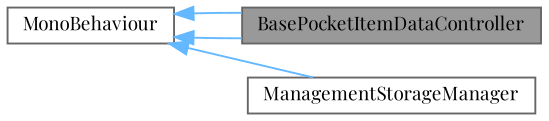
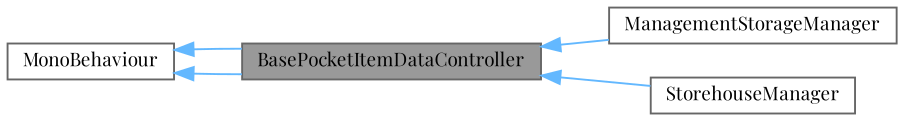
edge "ManagementStorageManager" -> "MonoBehaviour": now "ManagementStorageManager" -> "BasePocketItemDataController"
node "StorehouseManager": added
